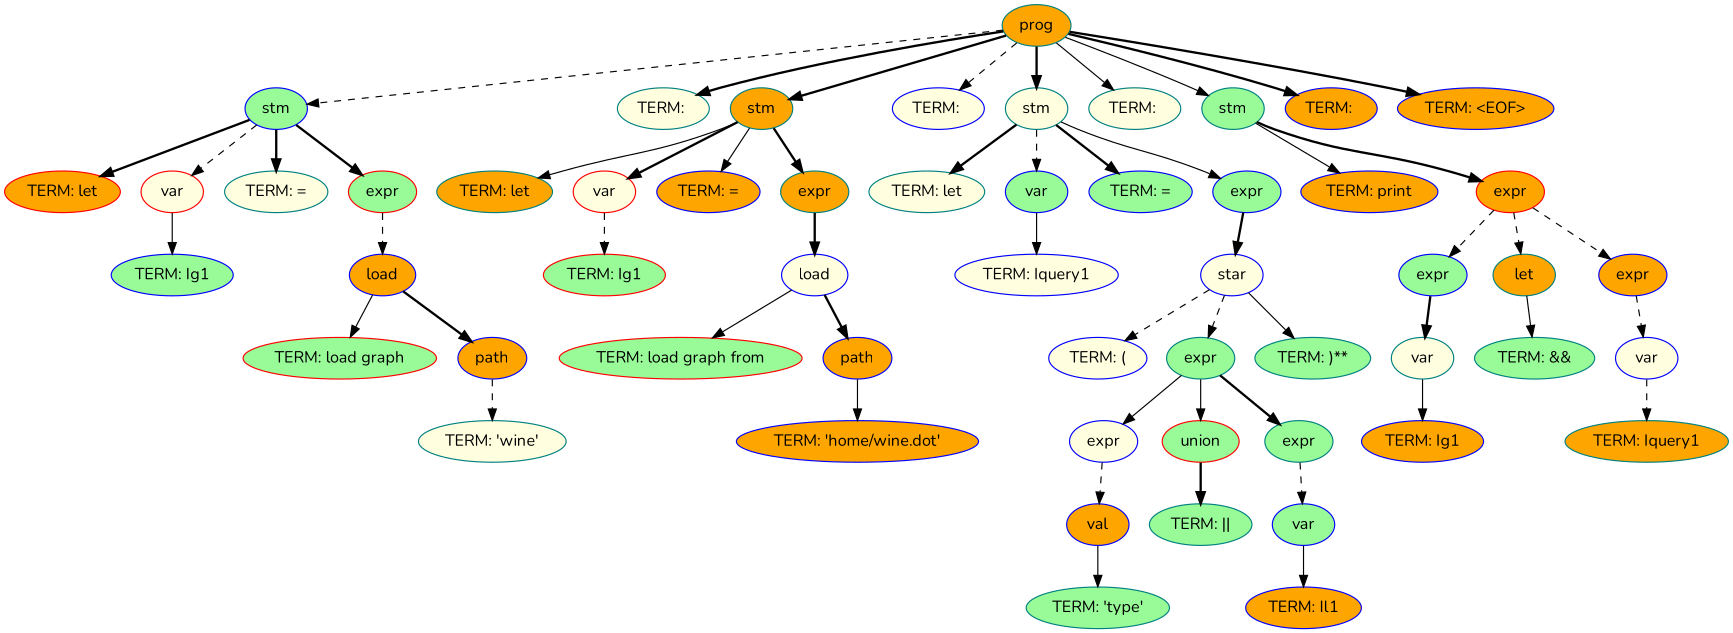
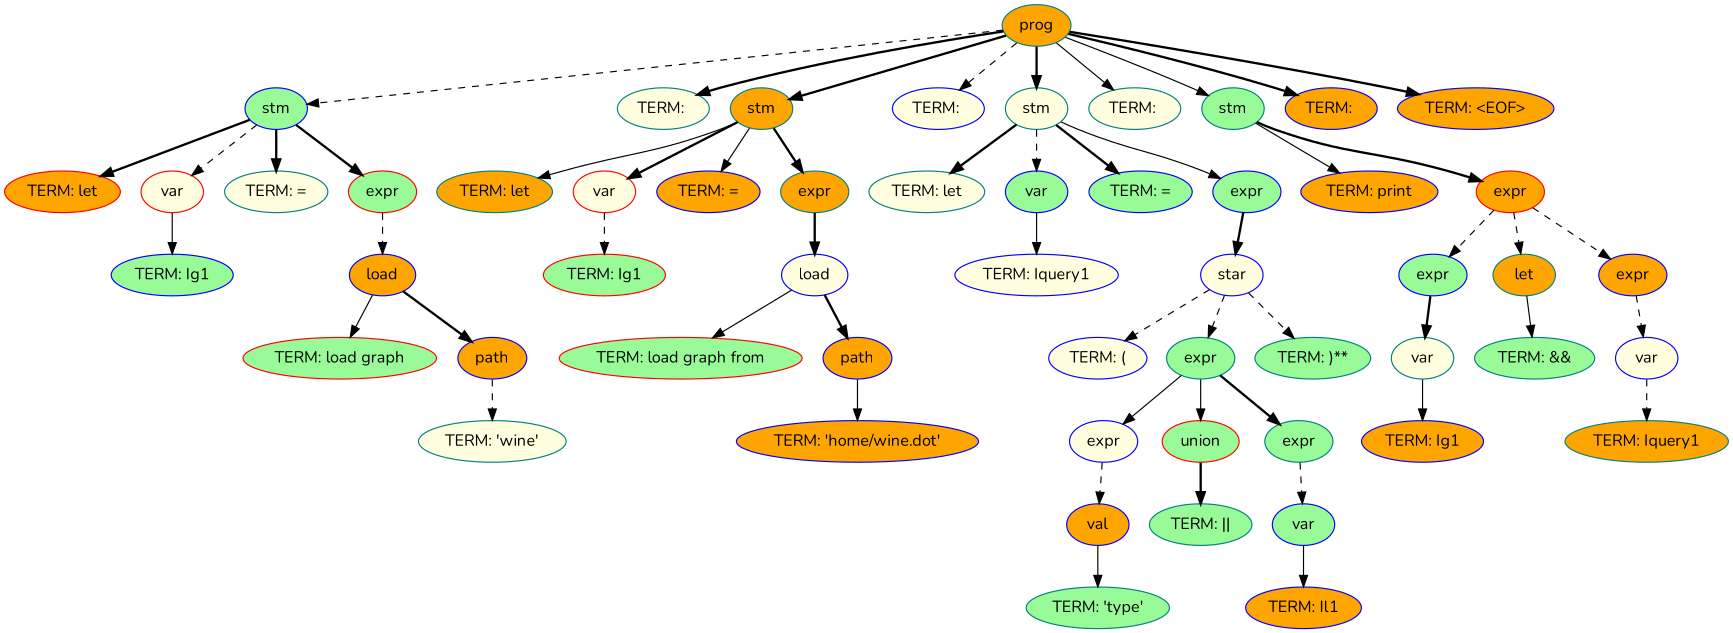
edge "star" -> "TERM: )**": style solid -> dashed
